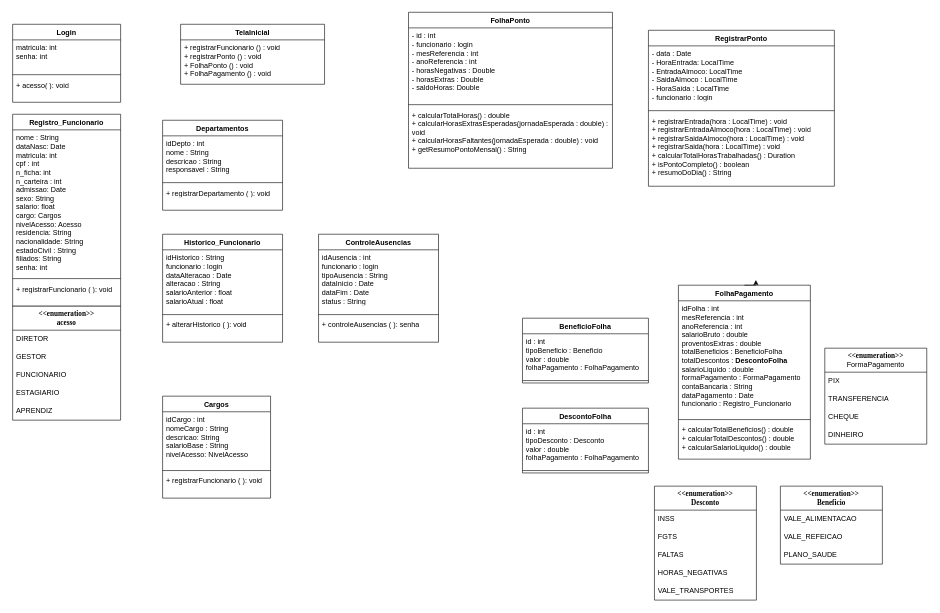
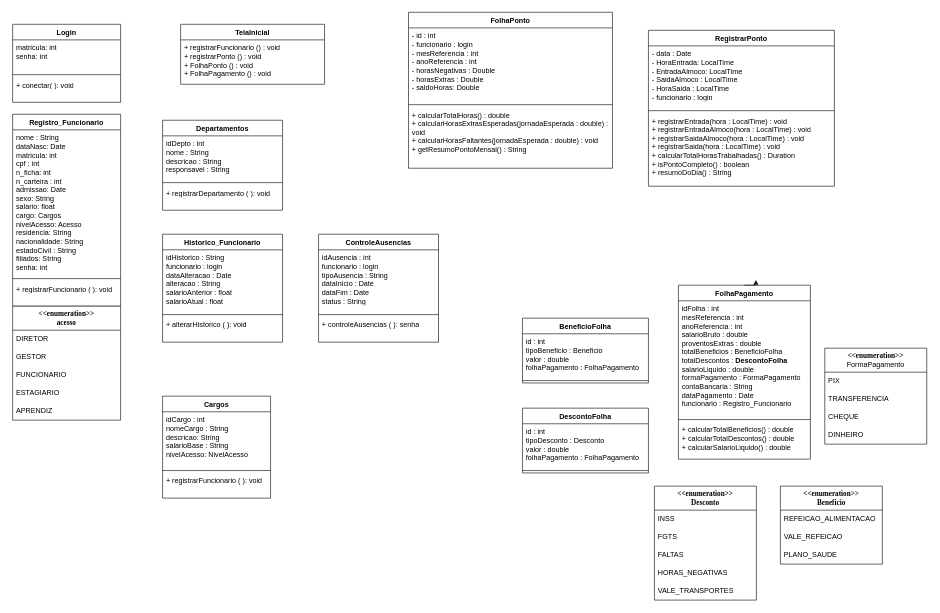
node "+ acesso( ): void": label "+ acesso( ): void" -> "+ conectar( ): void"
node "VALE_ALIMENTACAO": label "VALE_ALIMENTACAO" -> "REFEICAO_ALIMENTACAO"
